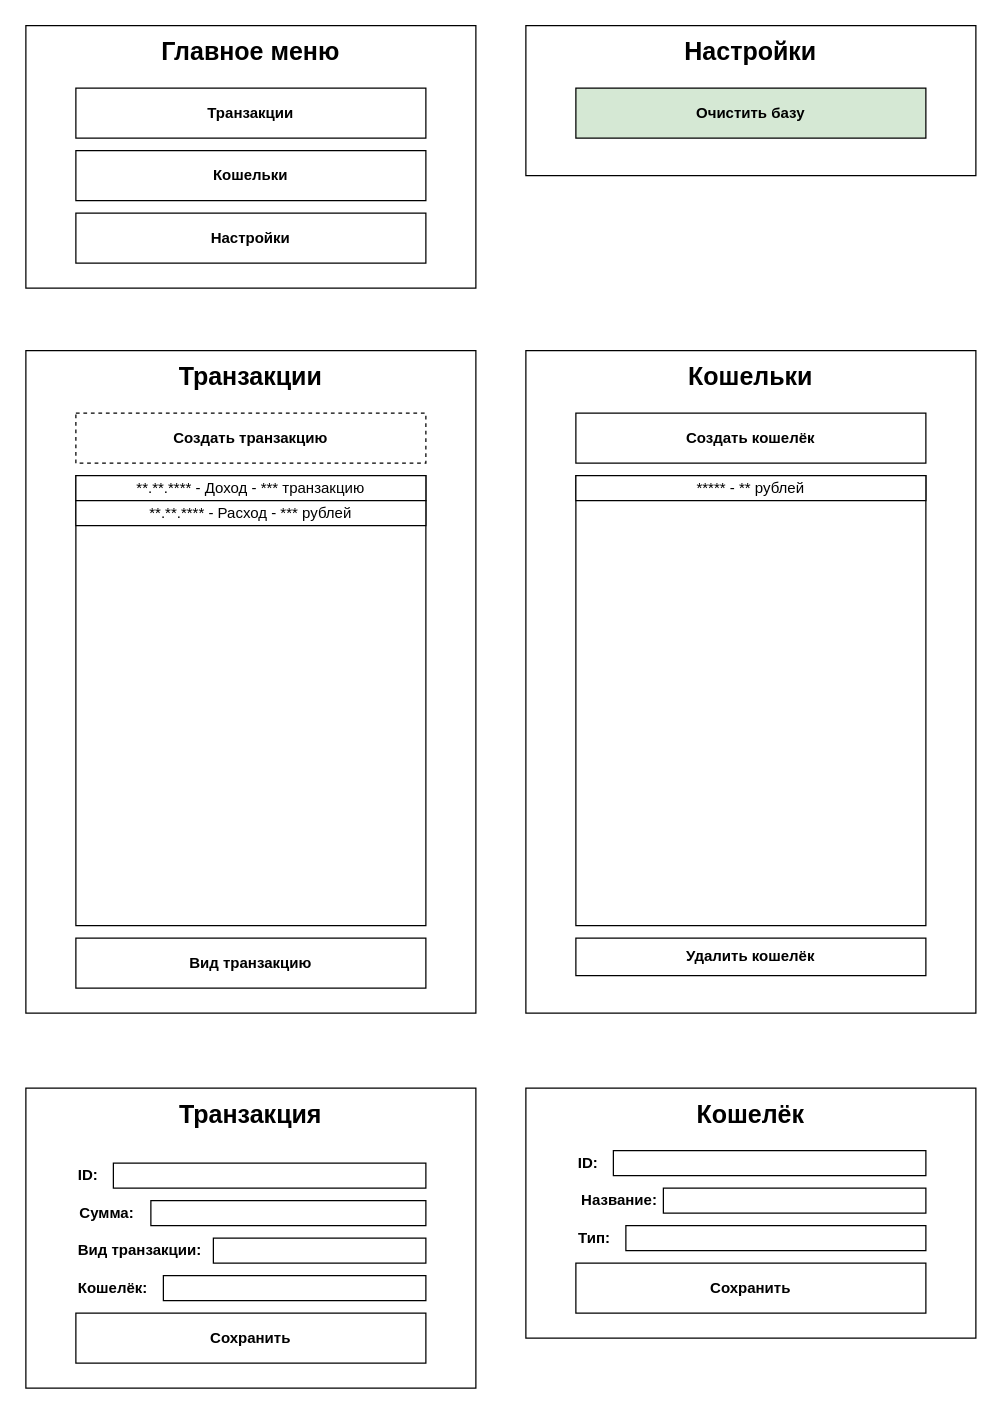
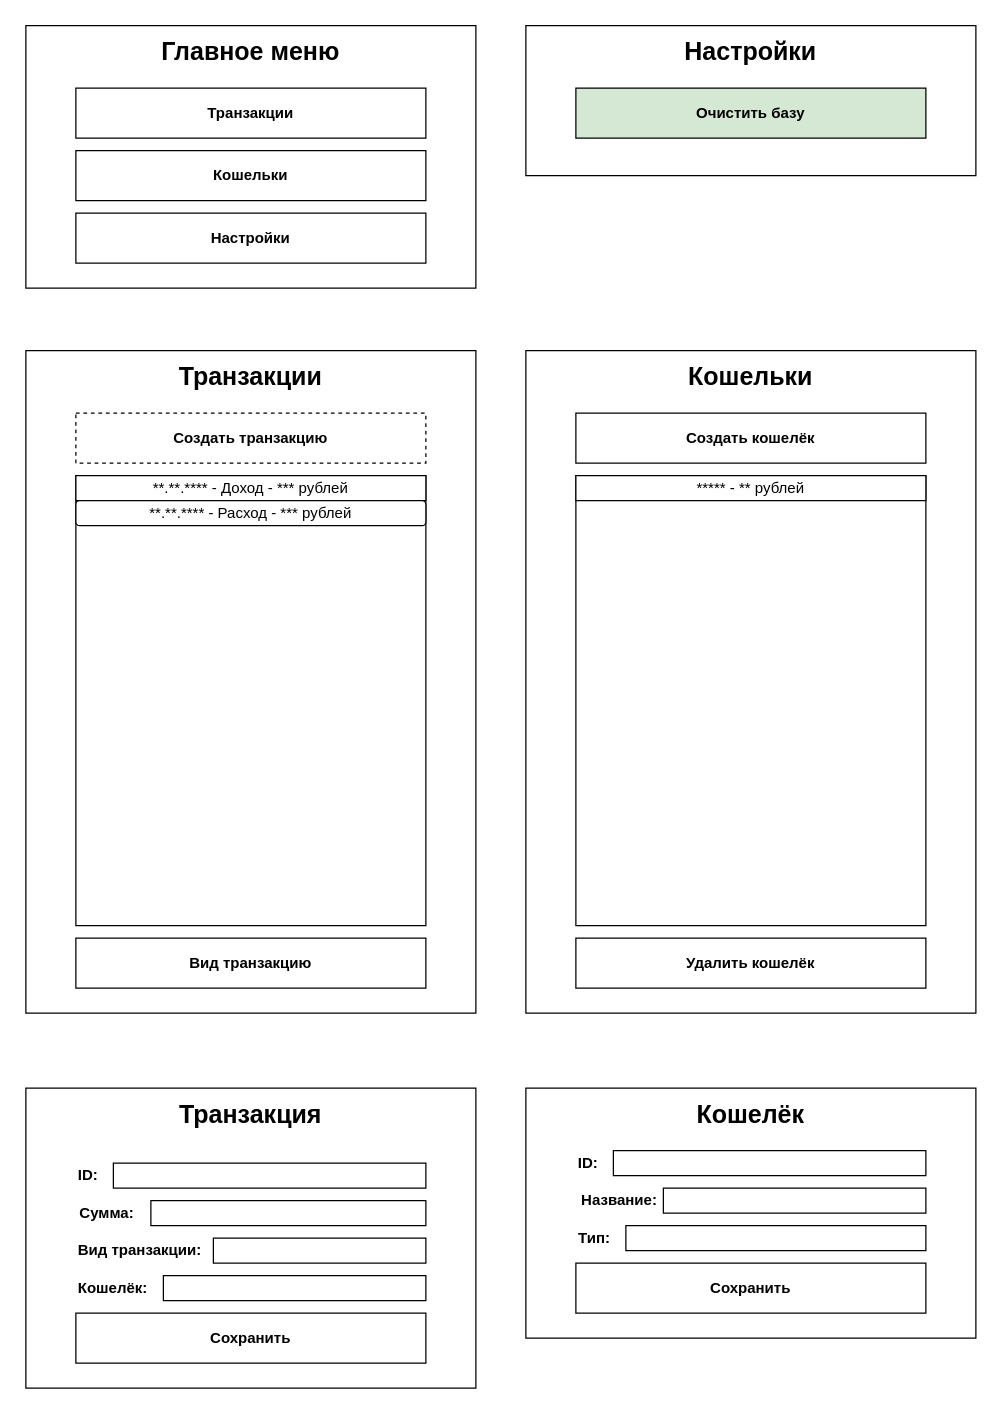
node "**.**.**** - Доход - *** транзакцию": label "**.**.**** - Доход - *** транзакцию" -> "**.**.**** - Доход - *** рублей"
node "**.**.**** - Расход - *** рублей": shape rectangle -> rounded rectangle
node "Удалить кошелёк": size 350x38 -> 350x50
